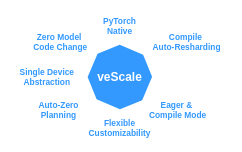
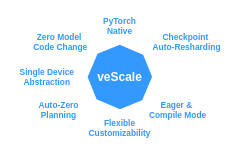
node "Compile Auto-Resharding": label "Compile Auto-Resharding" -> "Checkpoint Auto-Resharding"
